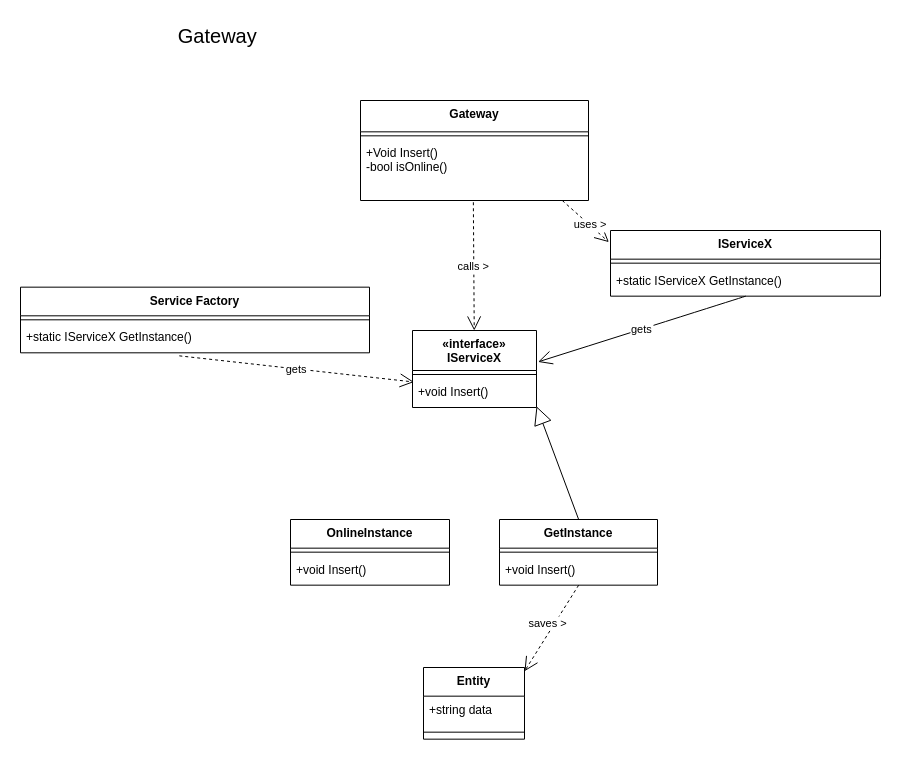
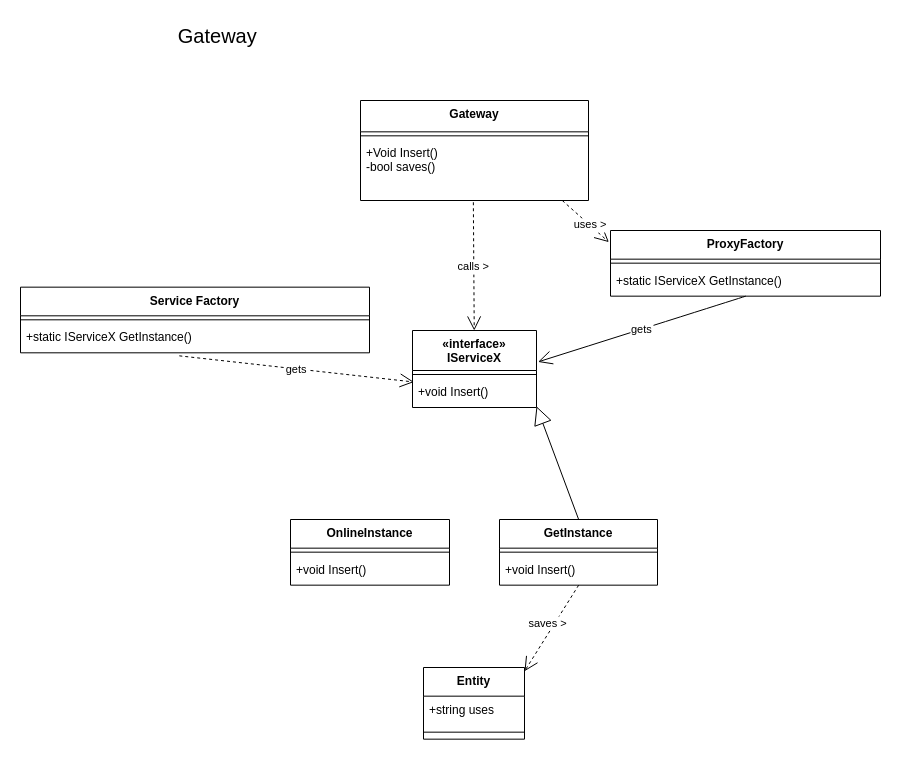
node "+Void Insert() -bool isOnline()": label "+Void Insert() -bool isOnline()" -> "+Void Insert() -bool saves()"
node "IServiceX": label "IServiceX" -> "ProxyFactory"
node "+string data": label "+string data" -> "+string uses"
